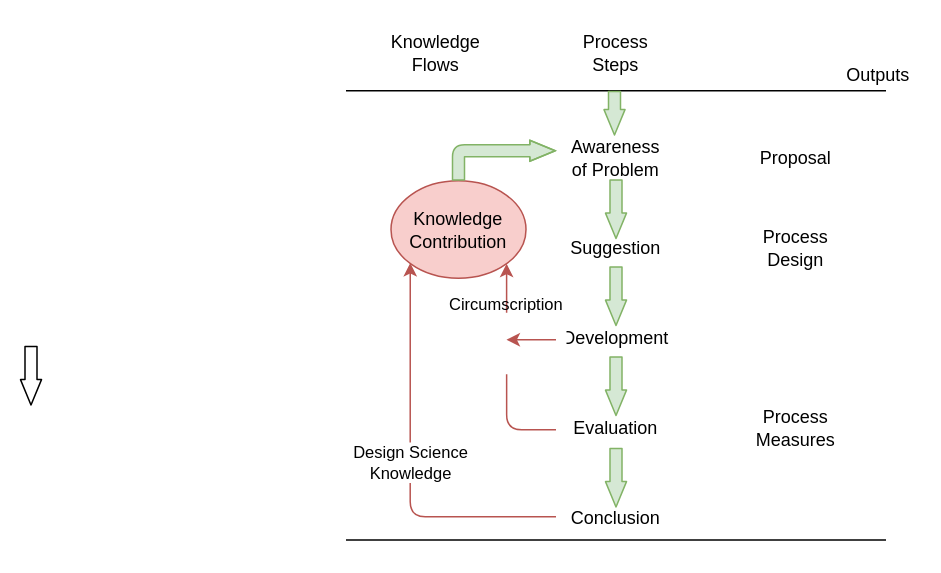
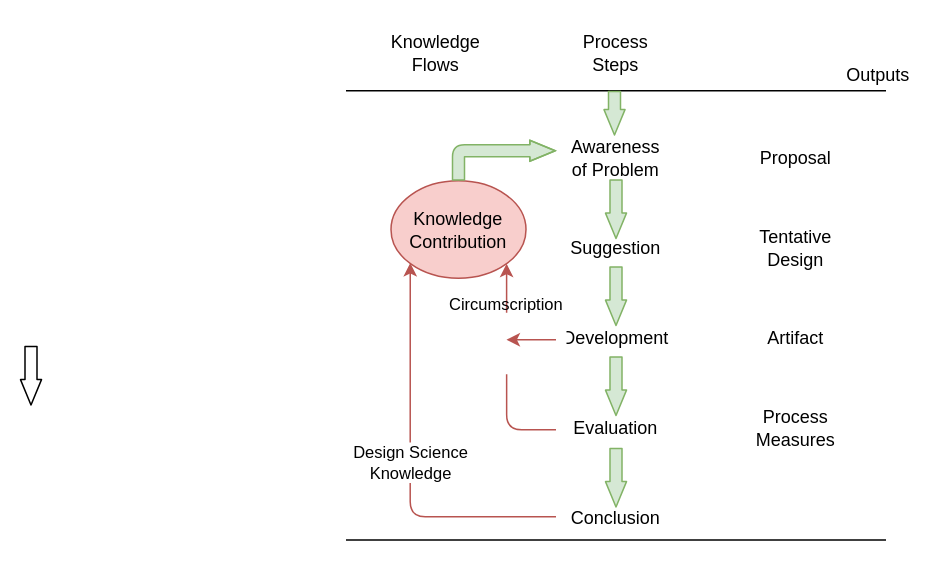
node "Process Design": label "Process Design" -> "Tentative Design"
node "Artifact": added
